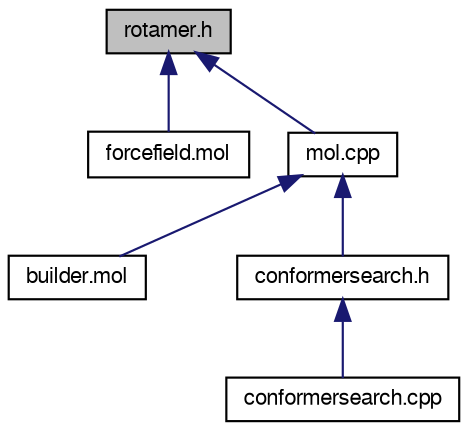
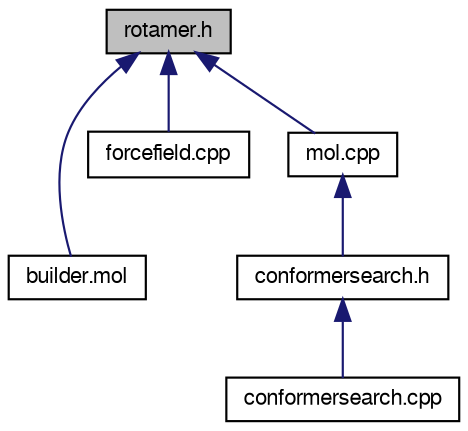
node "forcefield.mol": label "forcefield.mol" -> "forcefield.cpp"
edge "builder.mol" -> "mol.cpp": now "builder.mol" -> "rotamer.h"
